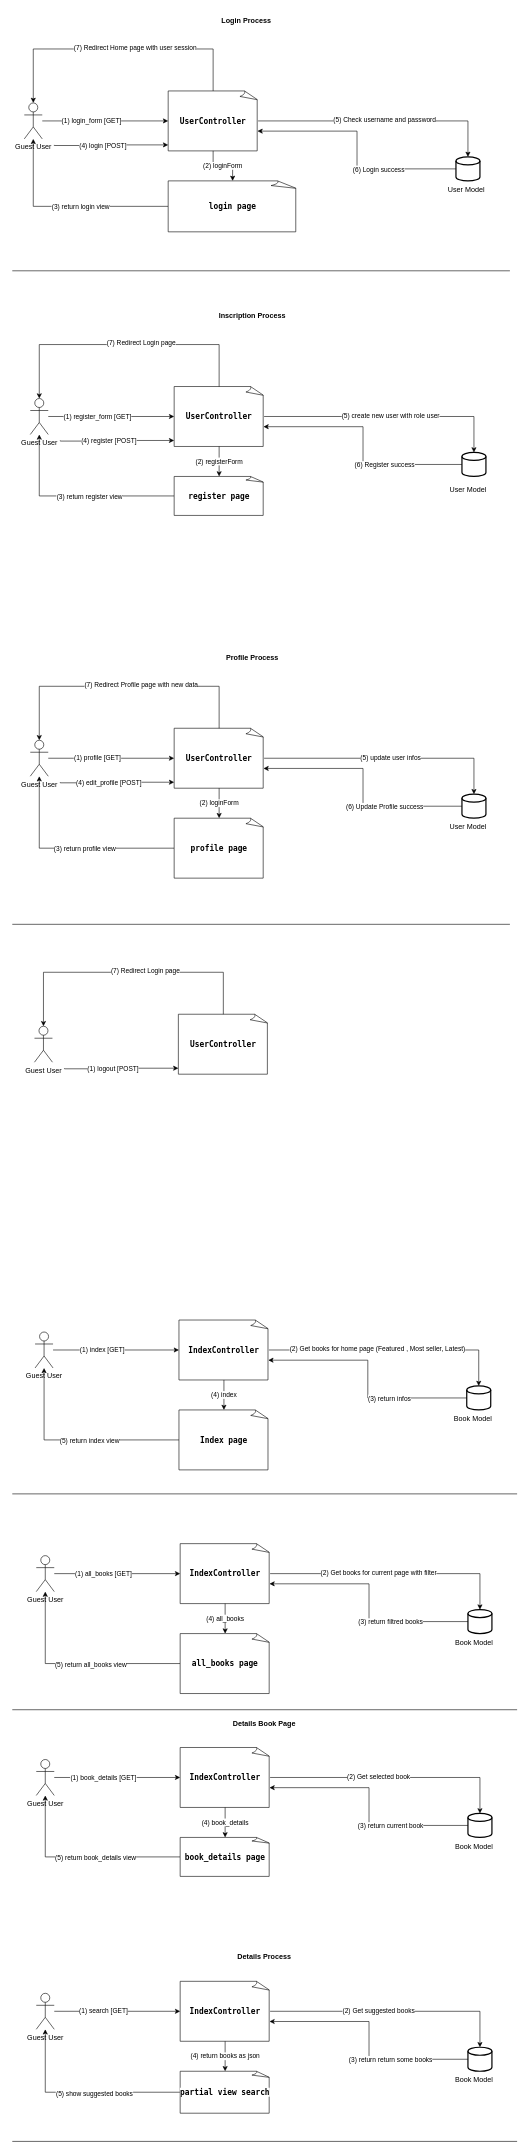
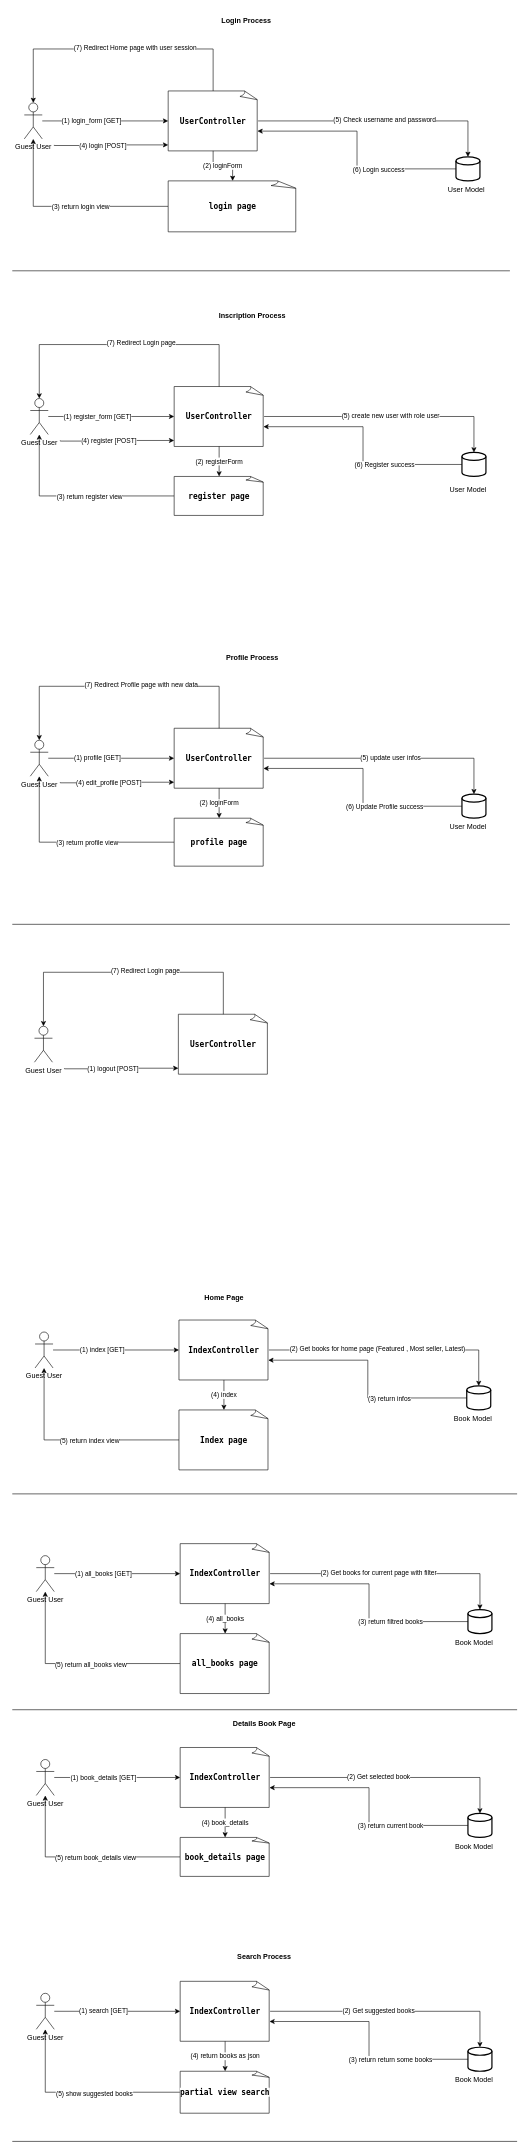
node "profile page": size 90x60 -> 90x48
node "Home Page": added
node "Details Process": label "Details Process" -> "Search Process"
